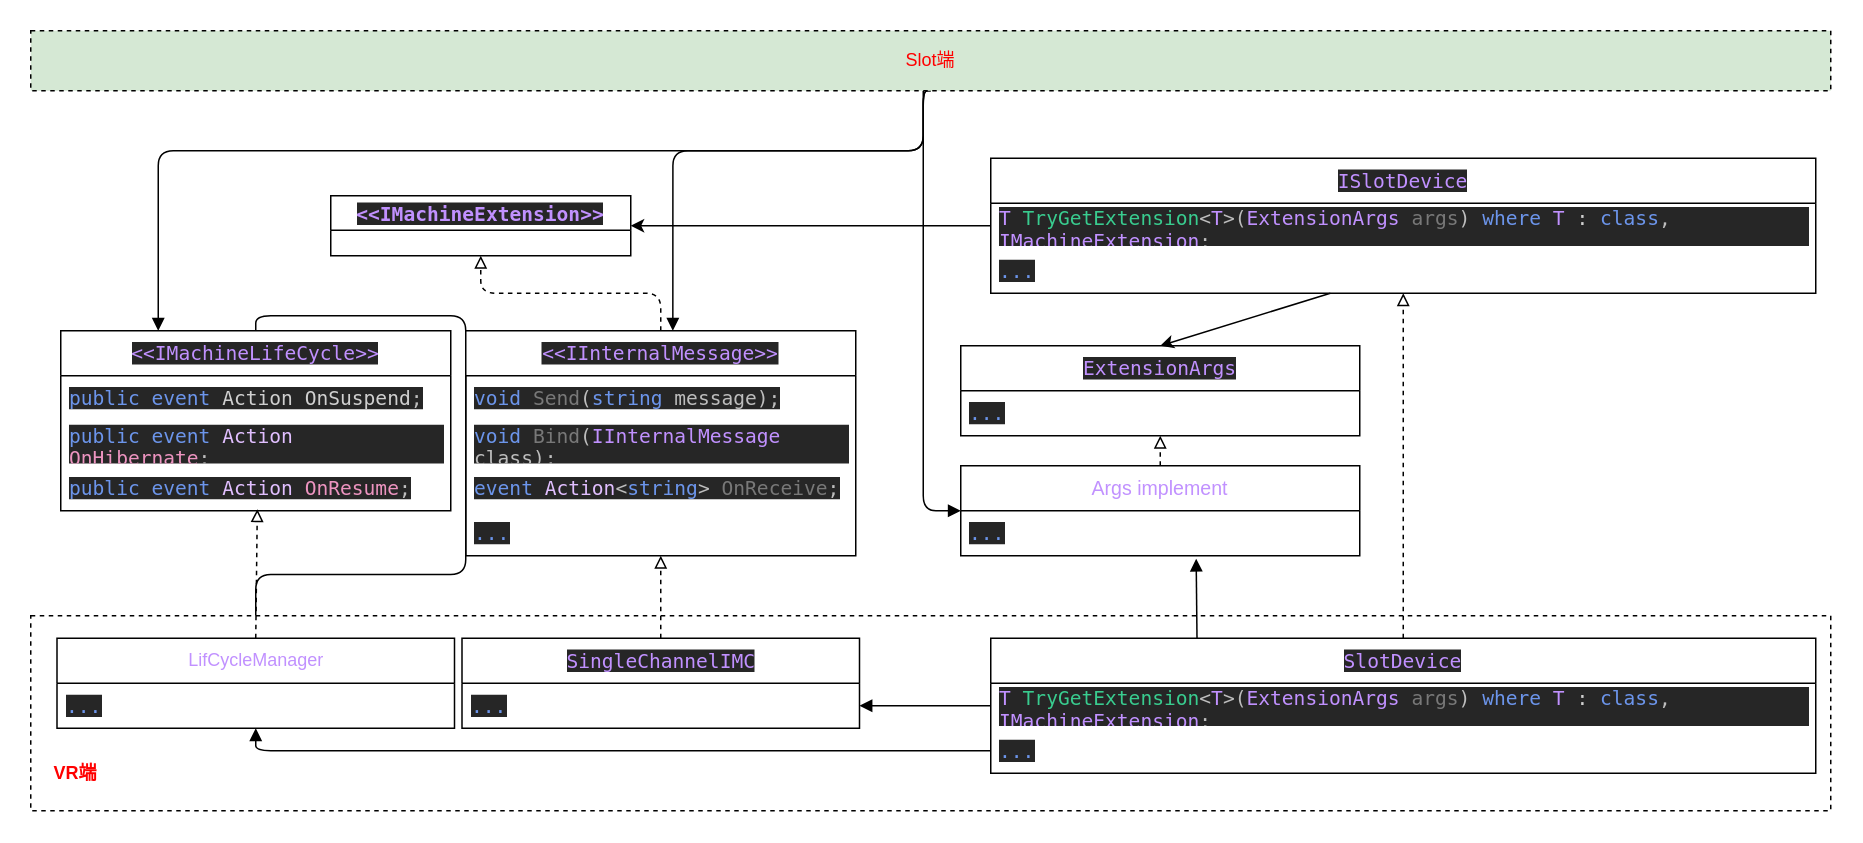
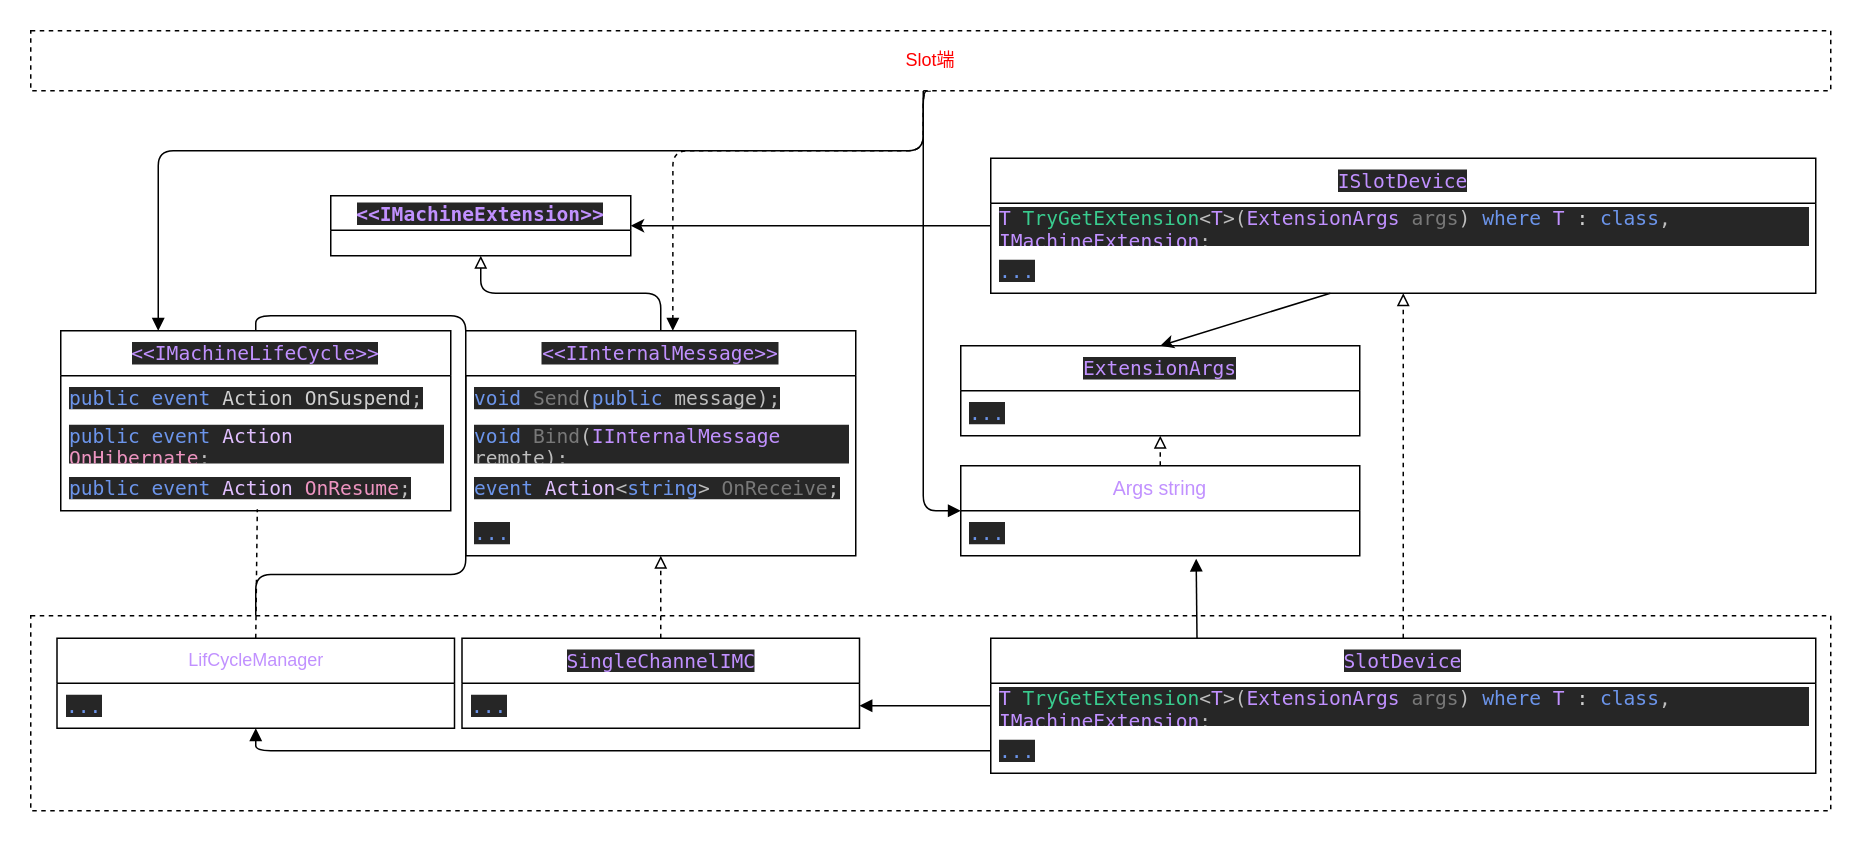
node "Slot端": fillcolor #d5e8d4 -> #ffffff
edge "Slot端" -> "<<IInternalMessage>>": style solid -> dashed
edge "<<IInternalMessage>>" -> "<<IMachineExtension>>": style dashed -> solid
node "void Send(string message);": label "void Send(string message);" -> "void Send(public message);"
node "void Bind(IInternalMessage class);": label "void Bind(IInternalMessage class);" -> "void Bind(IInternalMessage remote);"
node "Args implement": label "Args implement" -> "Args string"
edge "LifCycleManager" -> "public event Action OnResume;": arrowhead block -> none
node "VR端": removed
